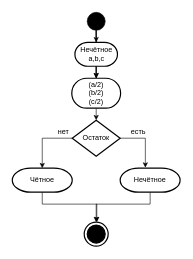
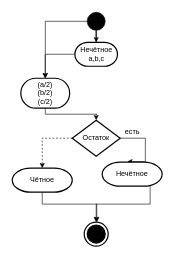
node "(a/2) (b/2) (c/2)": moved (96, 93) -> (45, 93)
node "нет": removed
node "есть": moved (138, 132) -> (132, 132)
edge "Остаток" -> "Чётное": style solid -> dashed
node "Нечётное": moved (150, 180) -> (132, 174)
